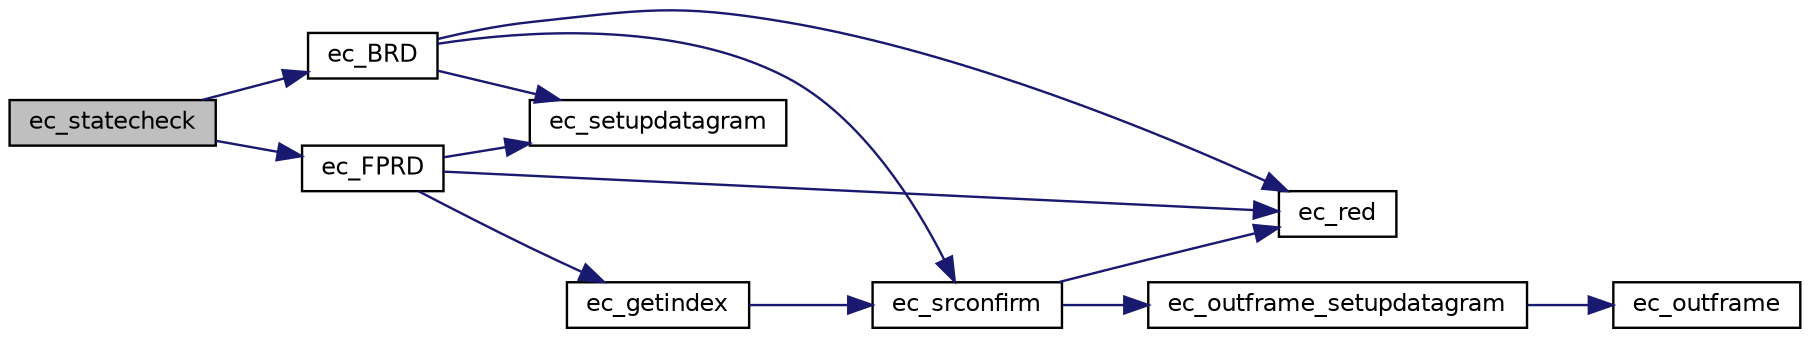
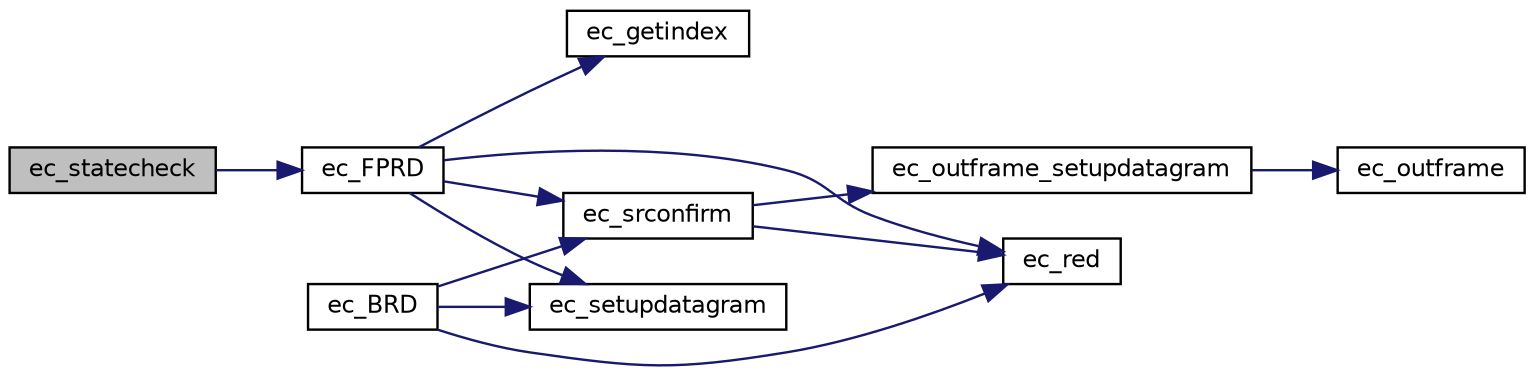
edge "ec_statecheck" -> "ec_BRD": removed
edge "ec_getindex" -> "ec_srconfirm": now "ec_FPRD" -> "ec_srconfirm"
